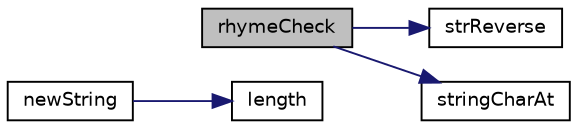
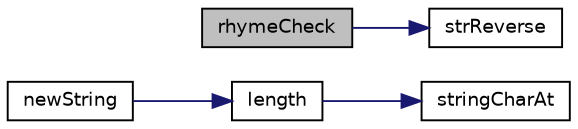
edge "rhymeCheck" -> "stringCharAt": now "length" -> "stringCharAt"
